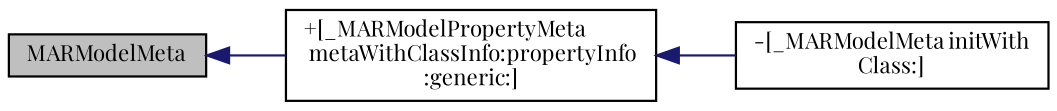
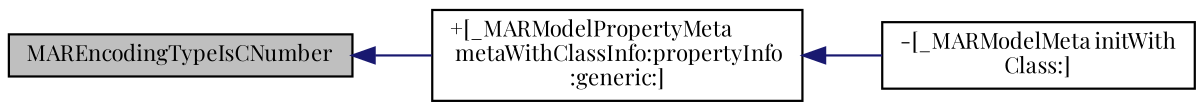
node "MARModelMeta": label "MARModelMeta" -> "MAREncodingTypeIsCNumber"
